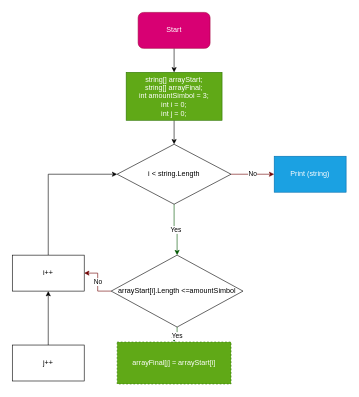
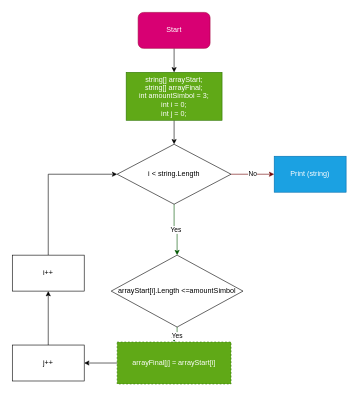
edge "arrayStart[i].Length <=amountSimbol" -> "i++": removed, label "No"
edge "arrayFinal[j] = arrayStart[i]" -> "j++": added
